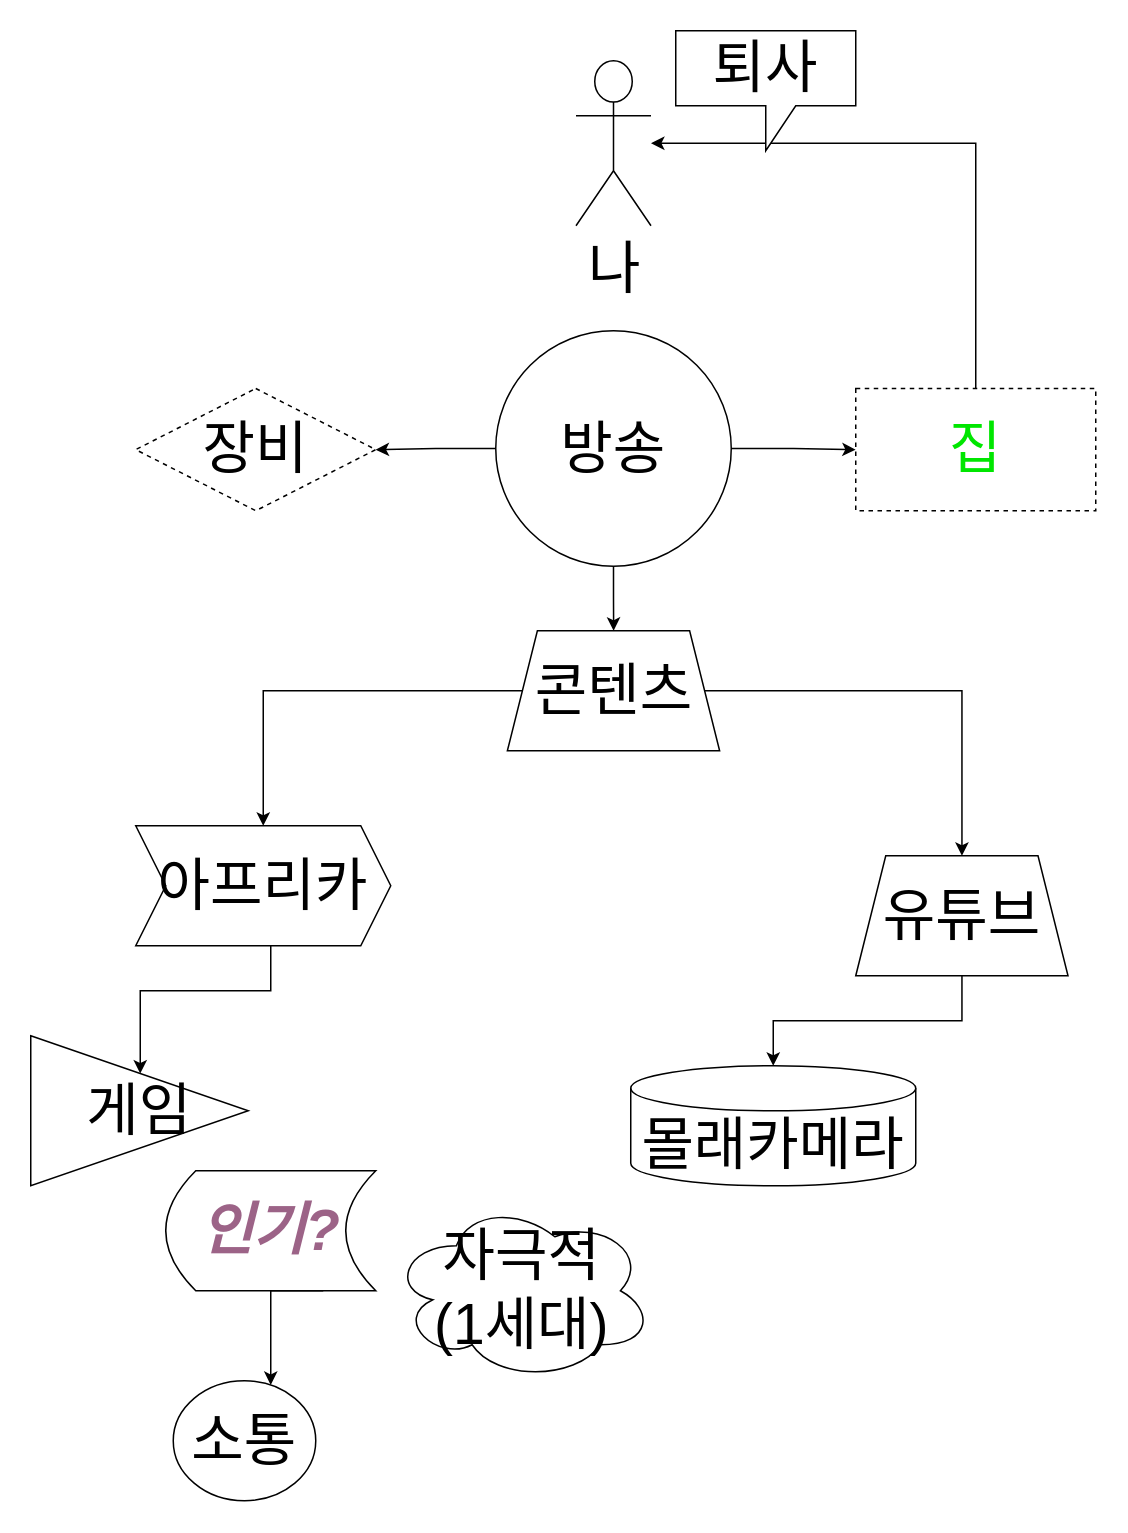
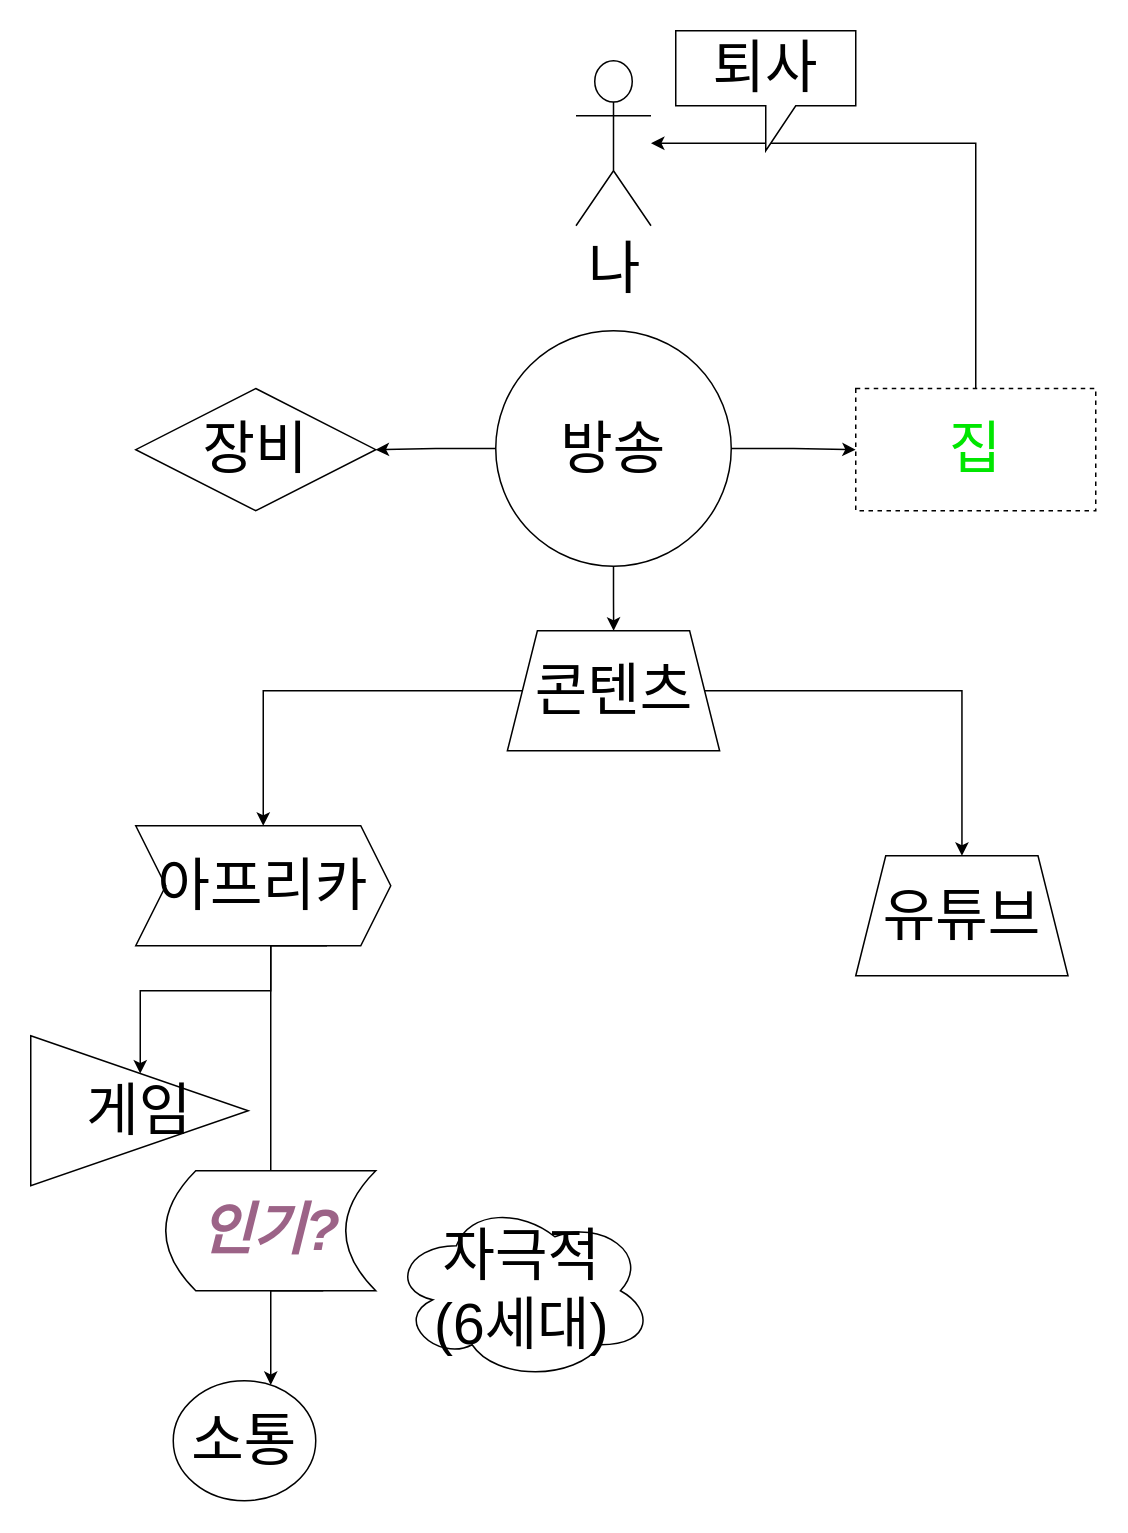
node "장비": style dashed -> solid
edge "유튜브" -> "몰래카메라": removed
edge "아프리카" -- "인기?": added
node "몰래카메라": removed
node "자극적 (1세대)": label "자극적 (1세대)" -> "자극적 (6세대)"
